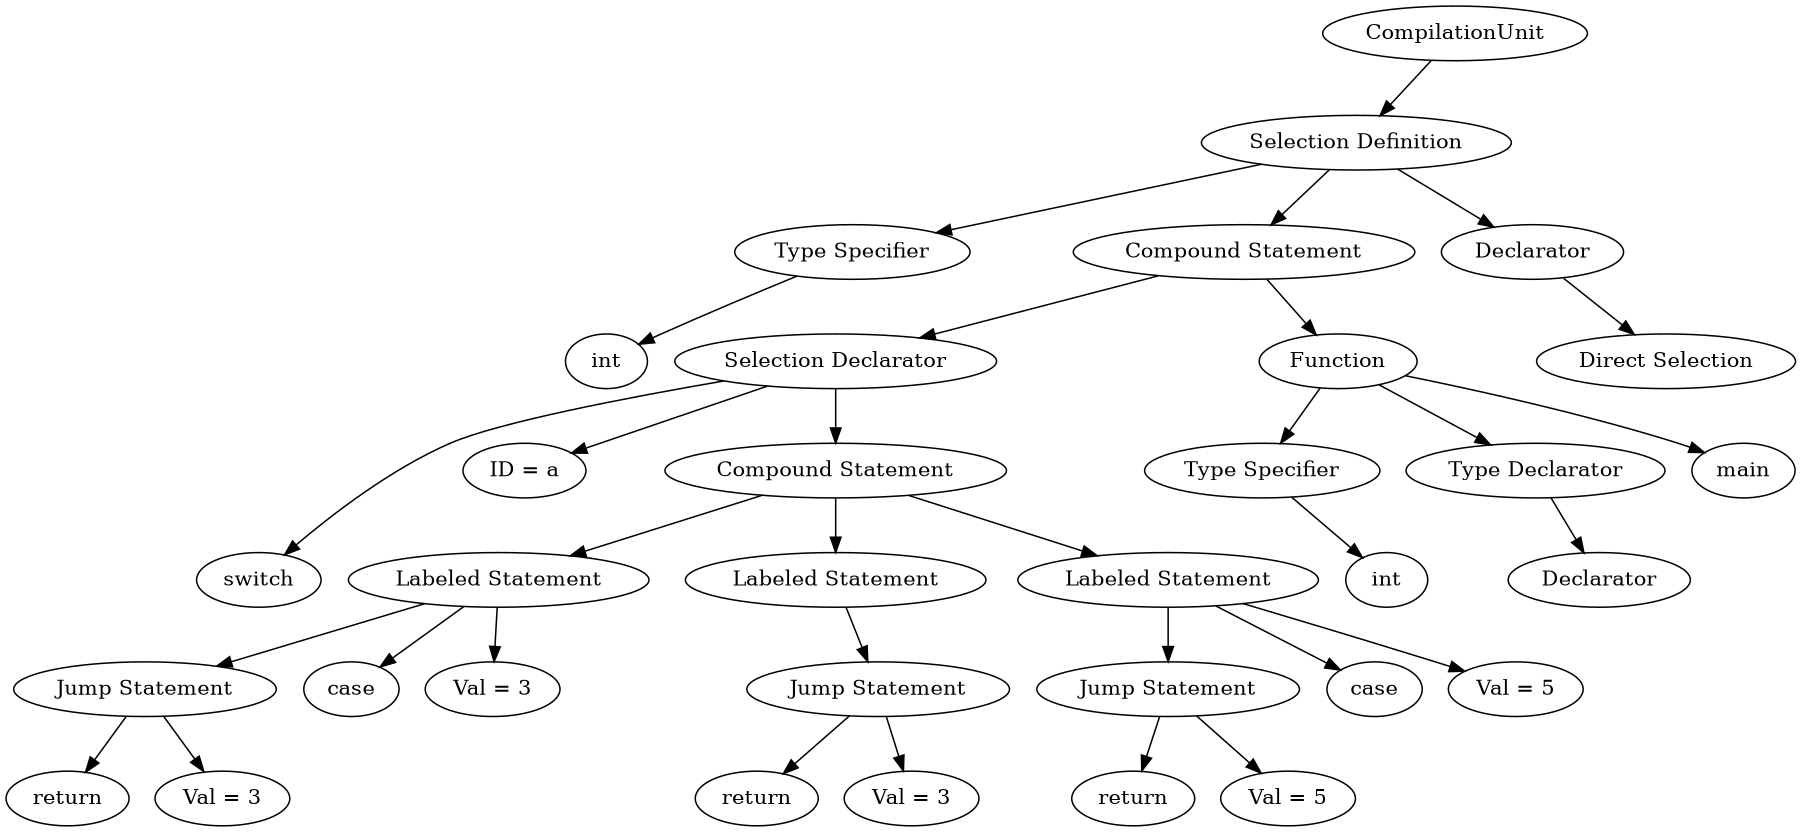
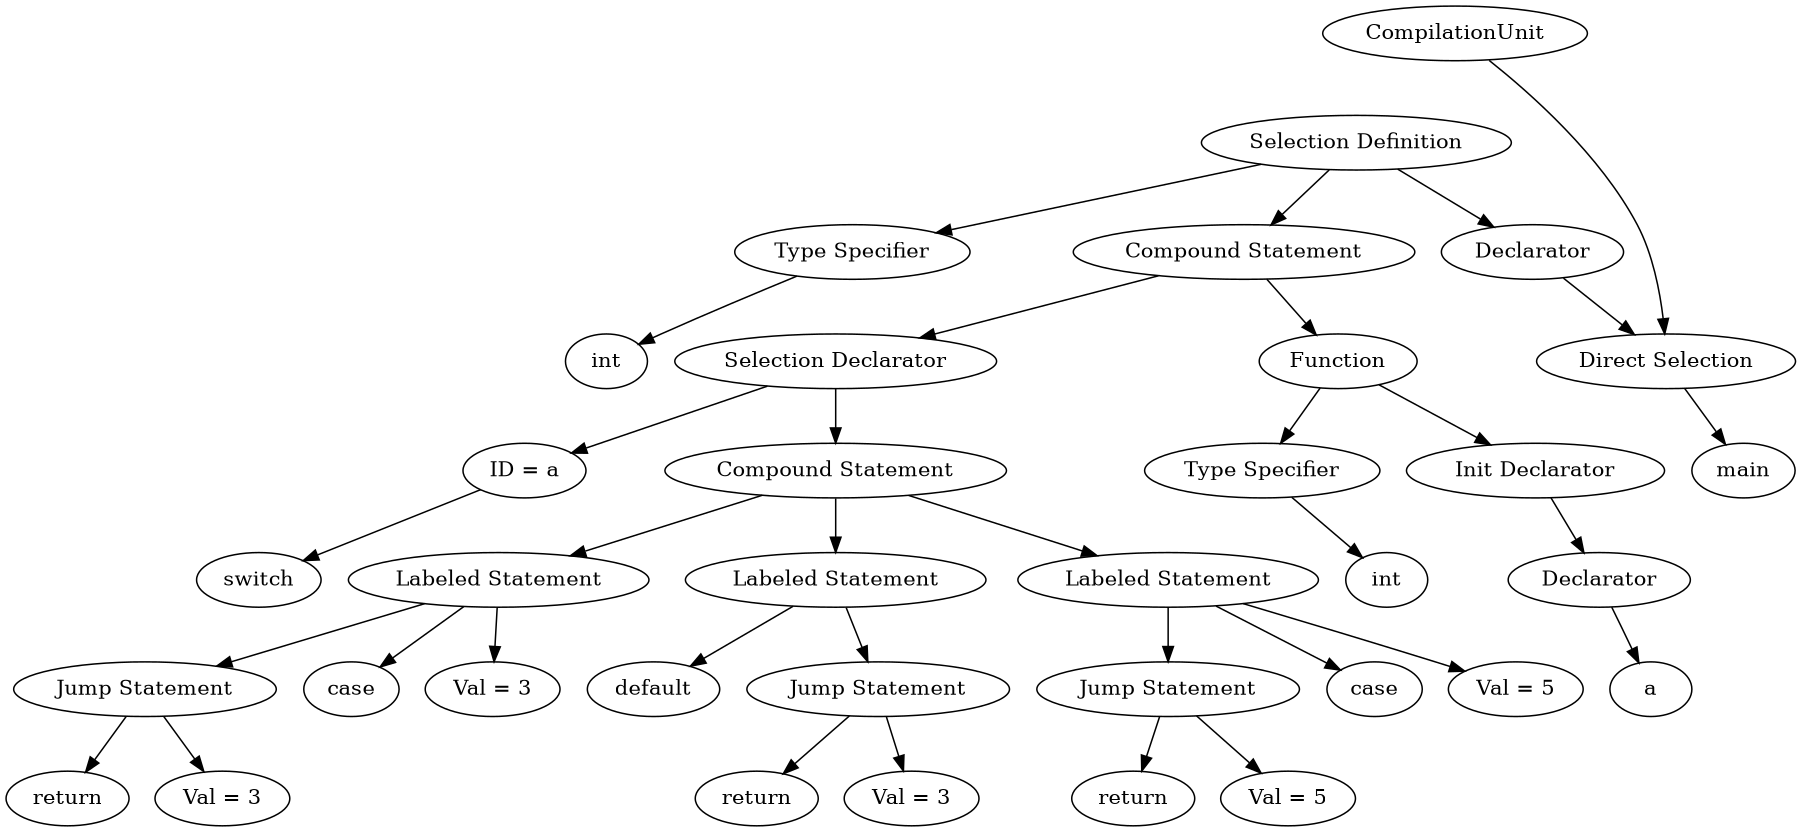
edge "CompilationUnit" -> "Selection Definition": now "CompilationUnit" -> "Direct Selection"
edge "Function" -> "main": now "Direct Selection" -> "main"
edge "Selection Declarator" -> "switch": now "ID = a" -> "switch"
node "Type Declarator": label "Type Declarator" -> "Init Declarator"
node "default": added
node "a": added
